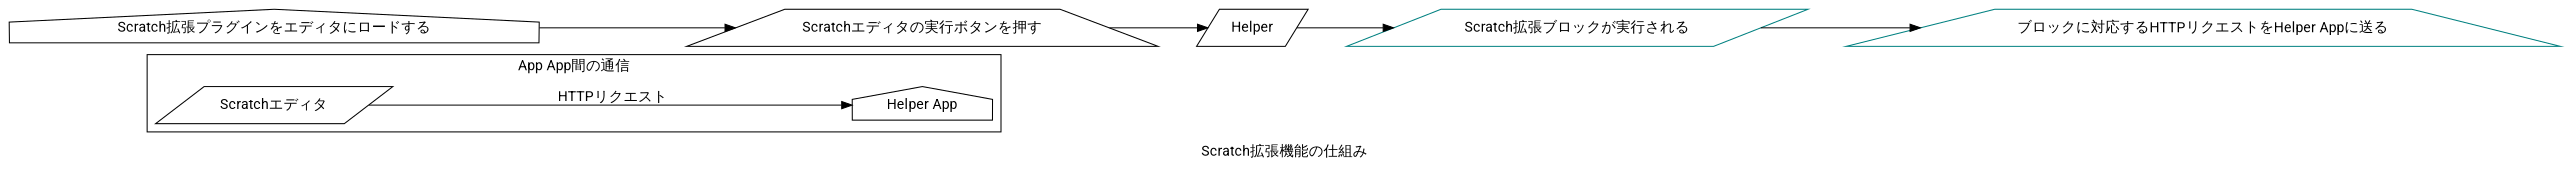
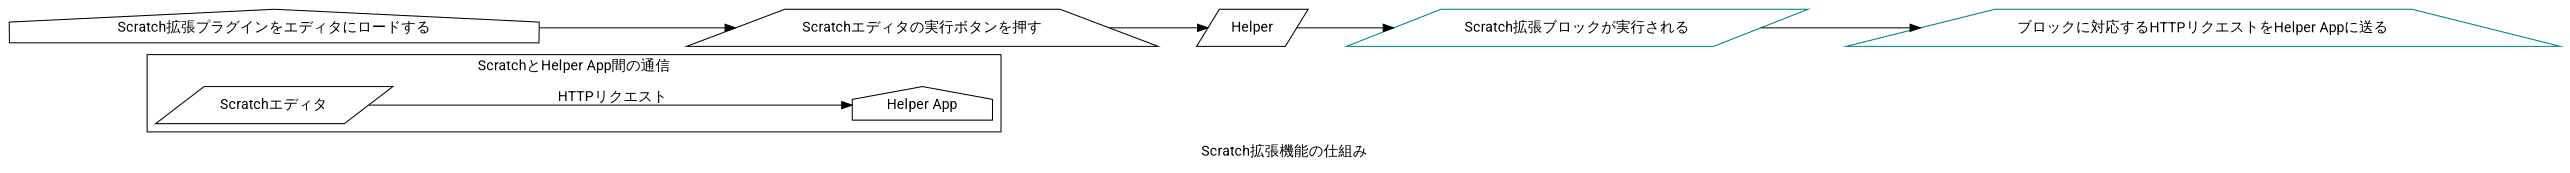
cluster "App App間の通信": label "App App間の通信" -> "ScratchとHelper App間の通信"
